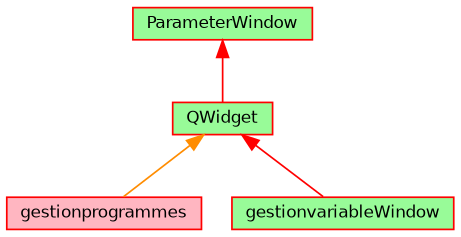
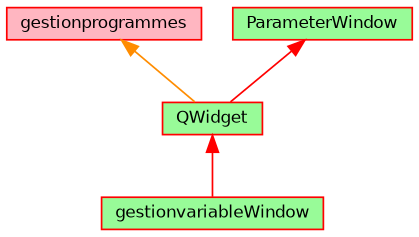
edge "gestionprogrammes" -> "QWidget": reversed
